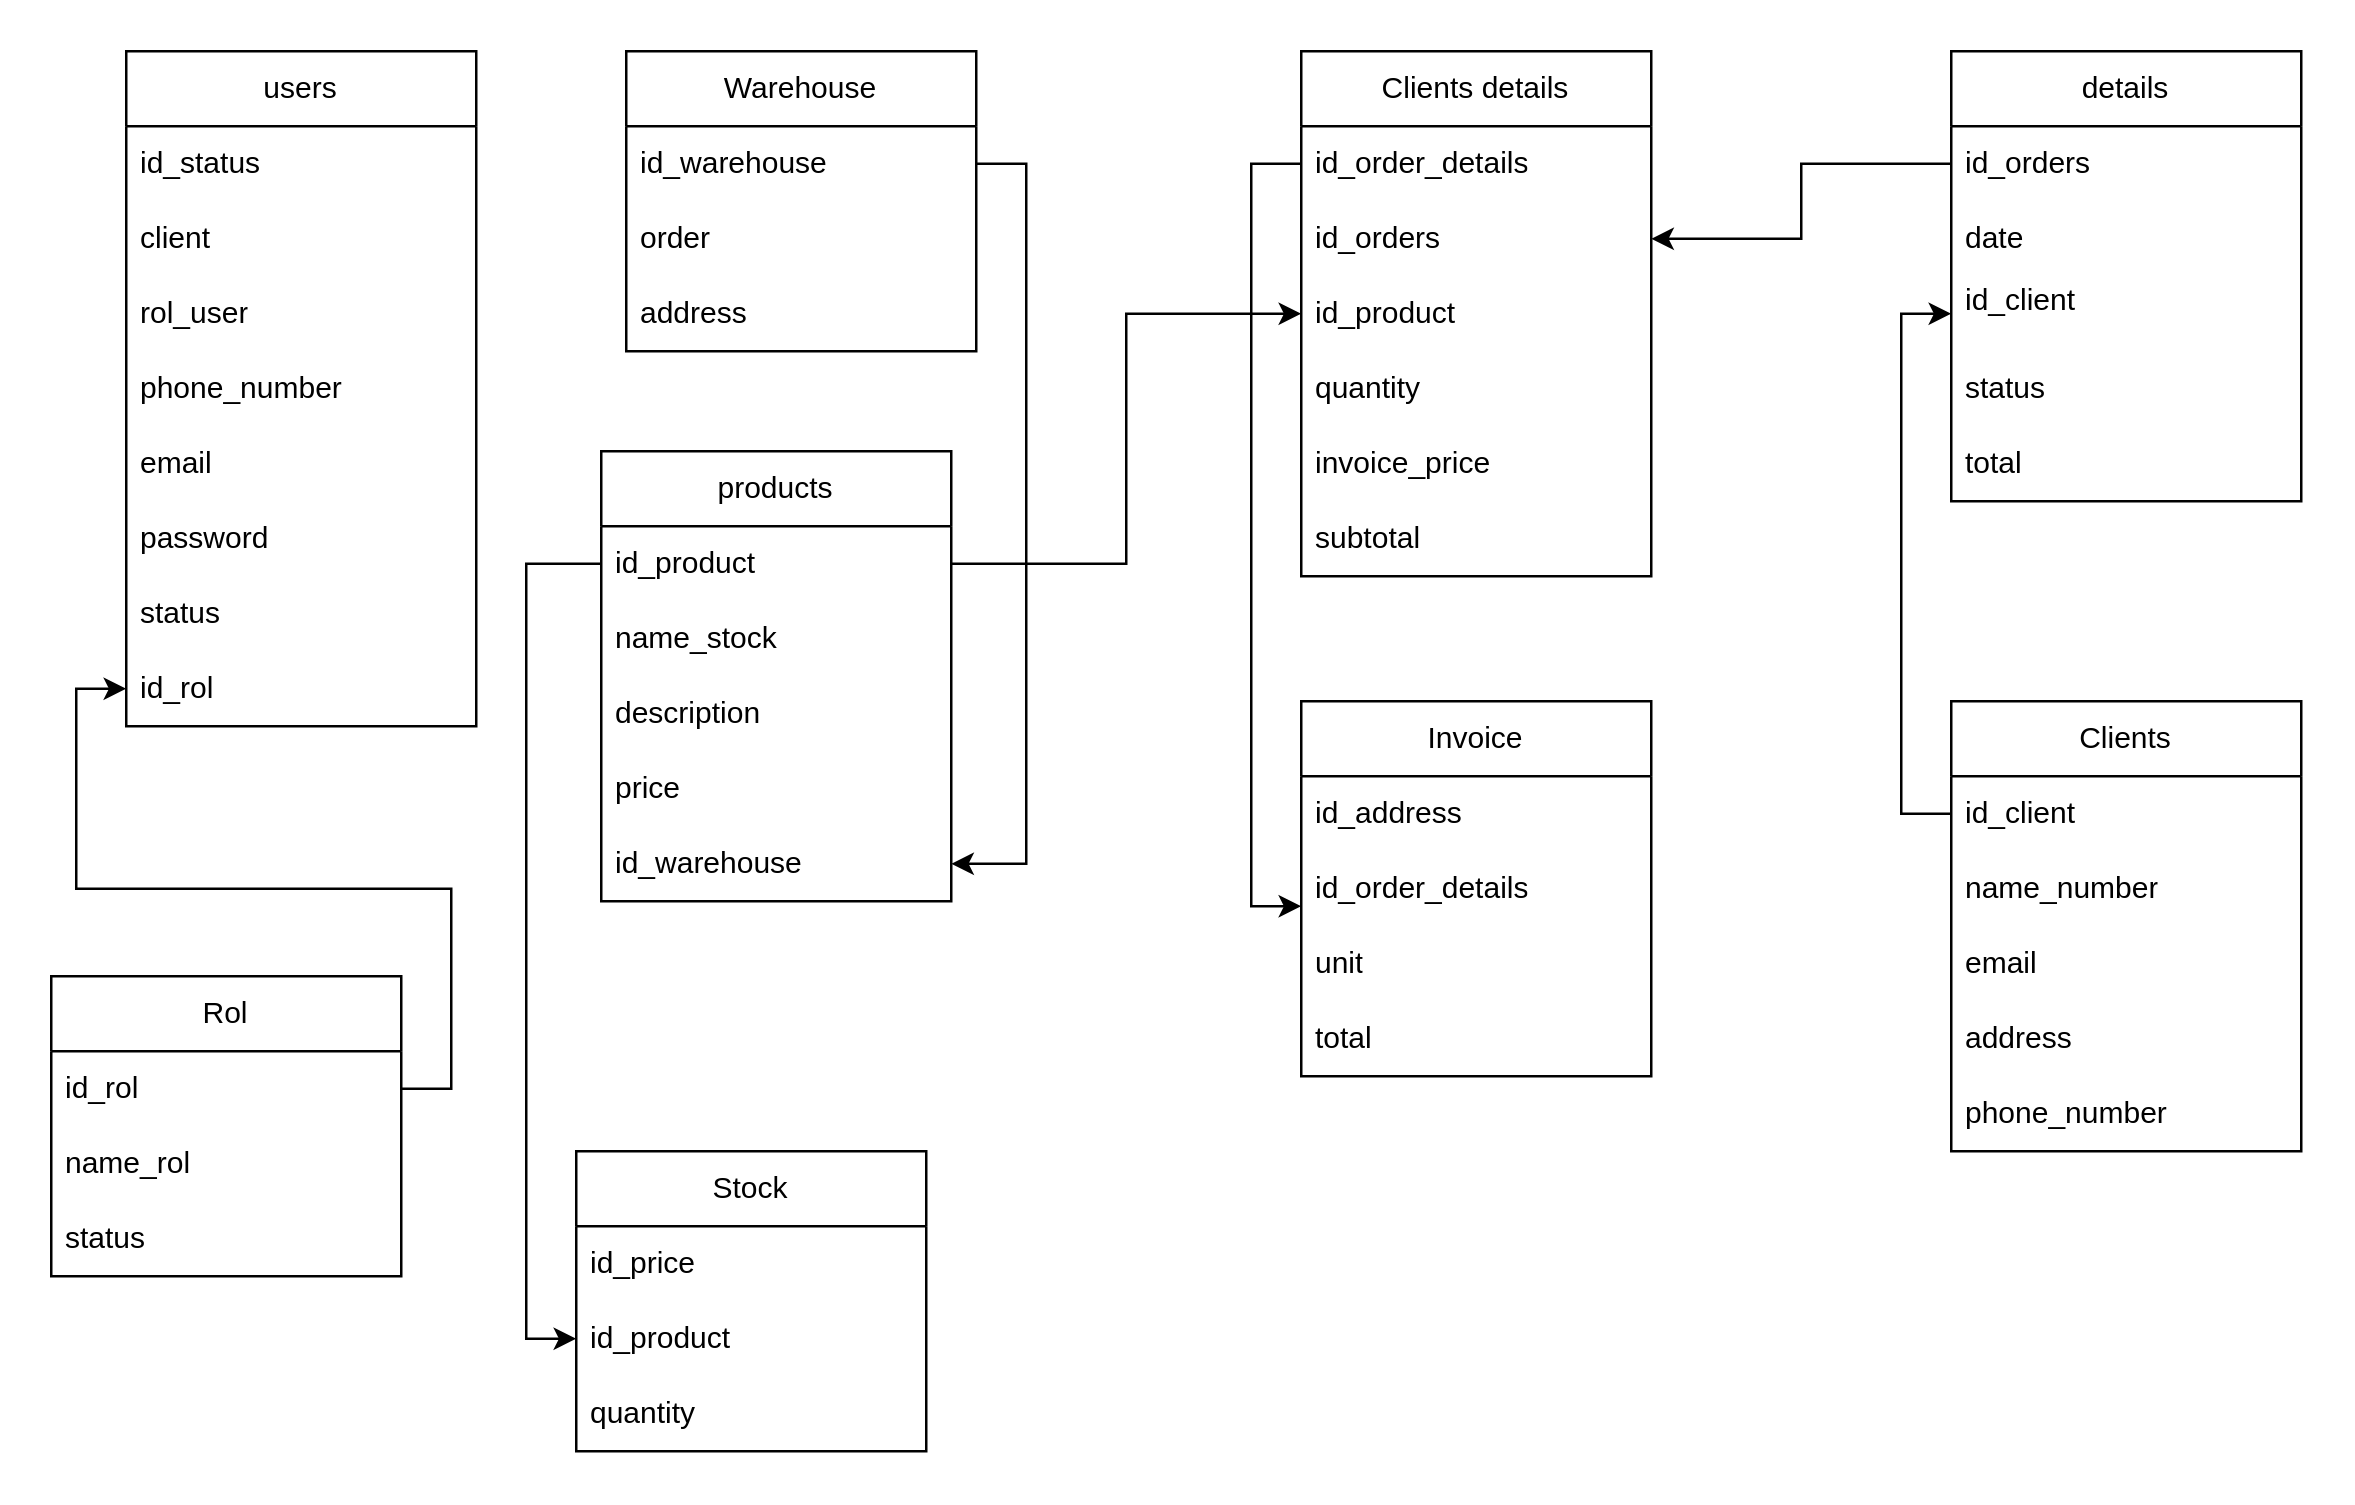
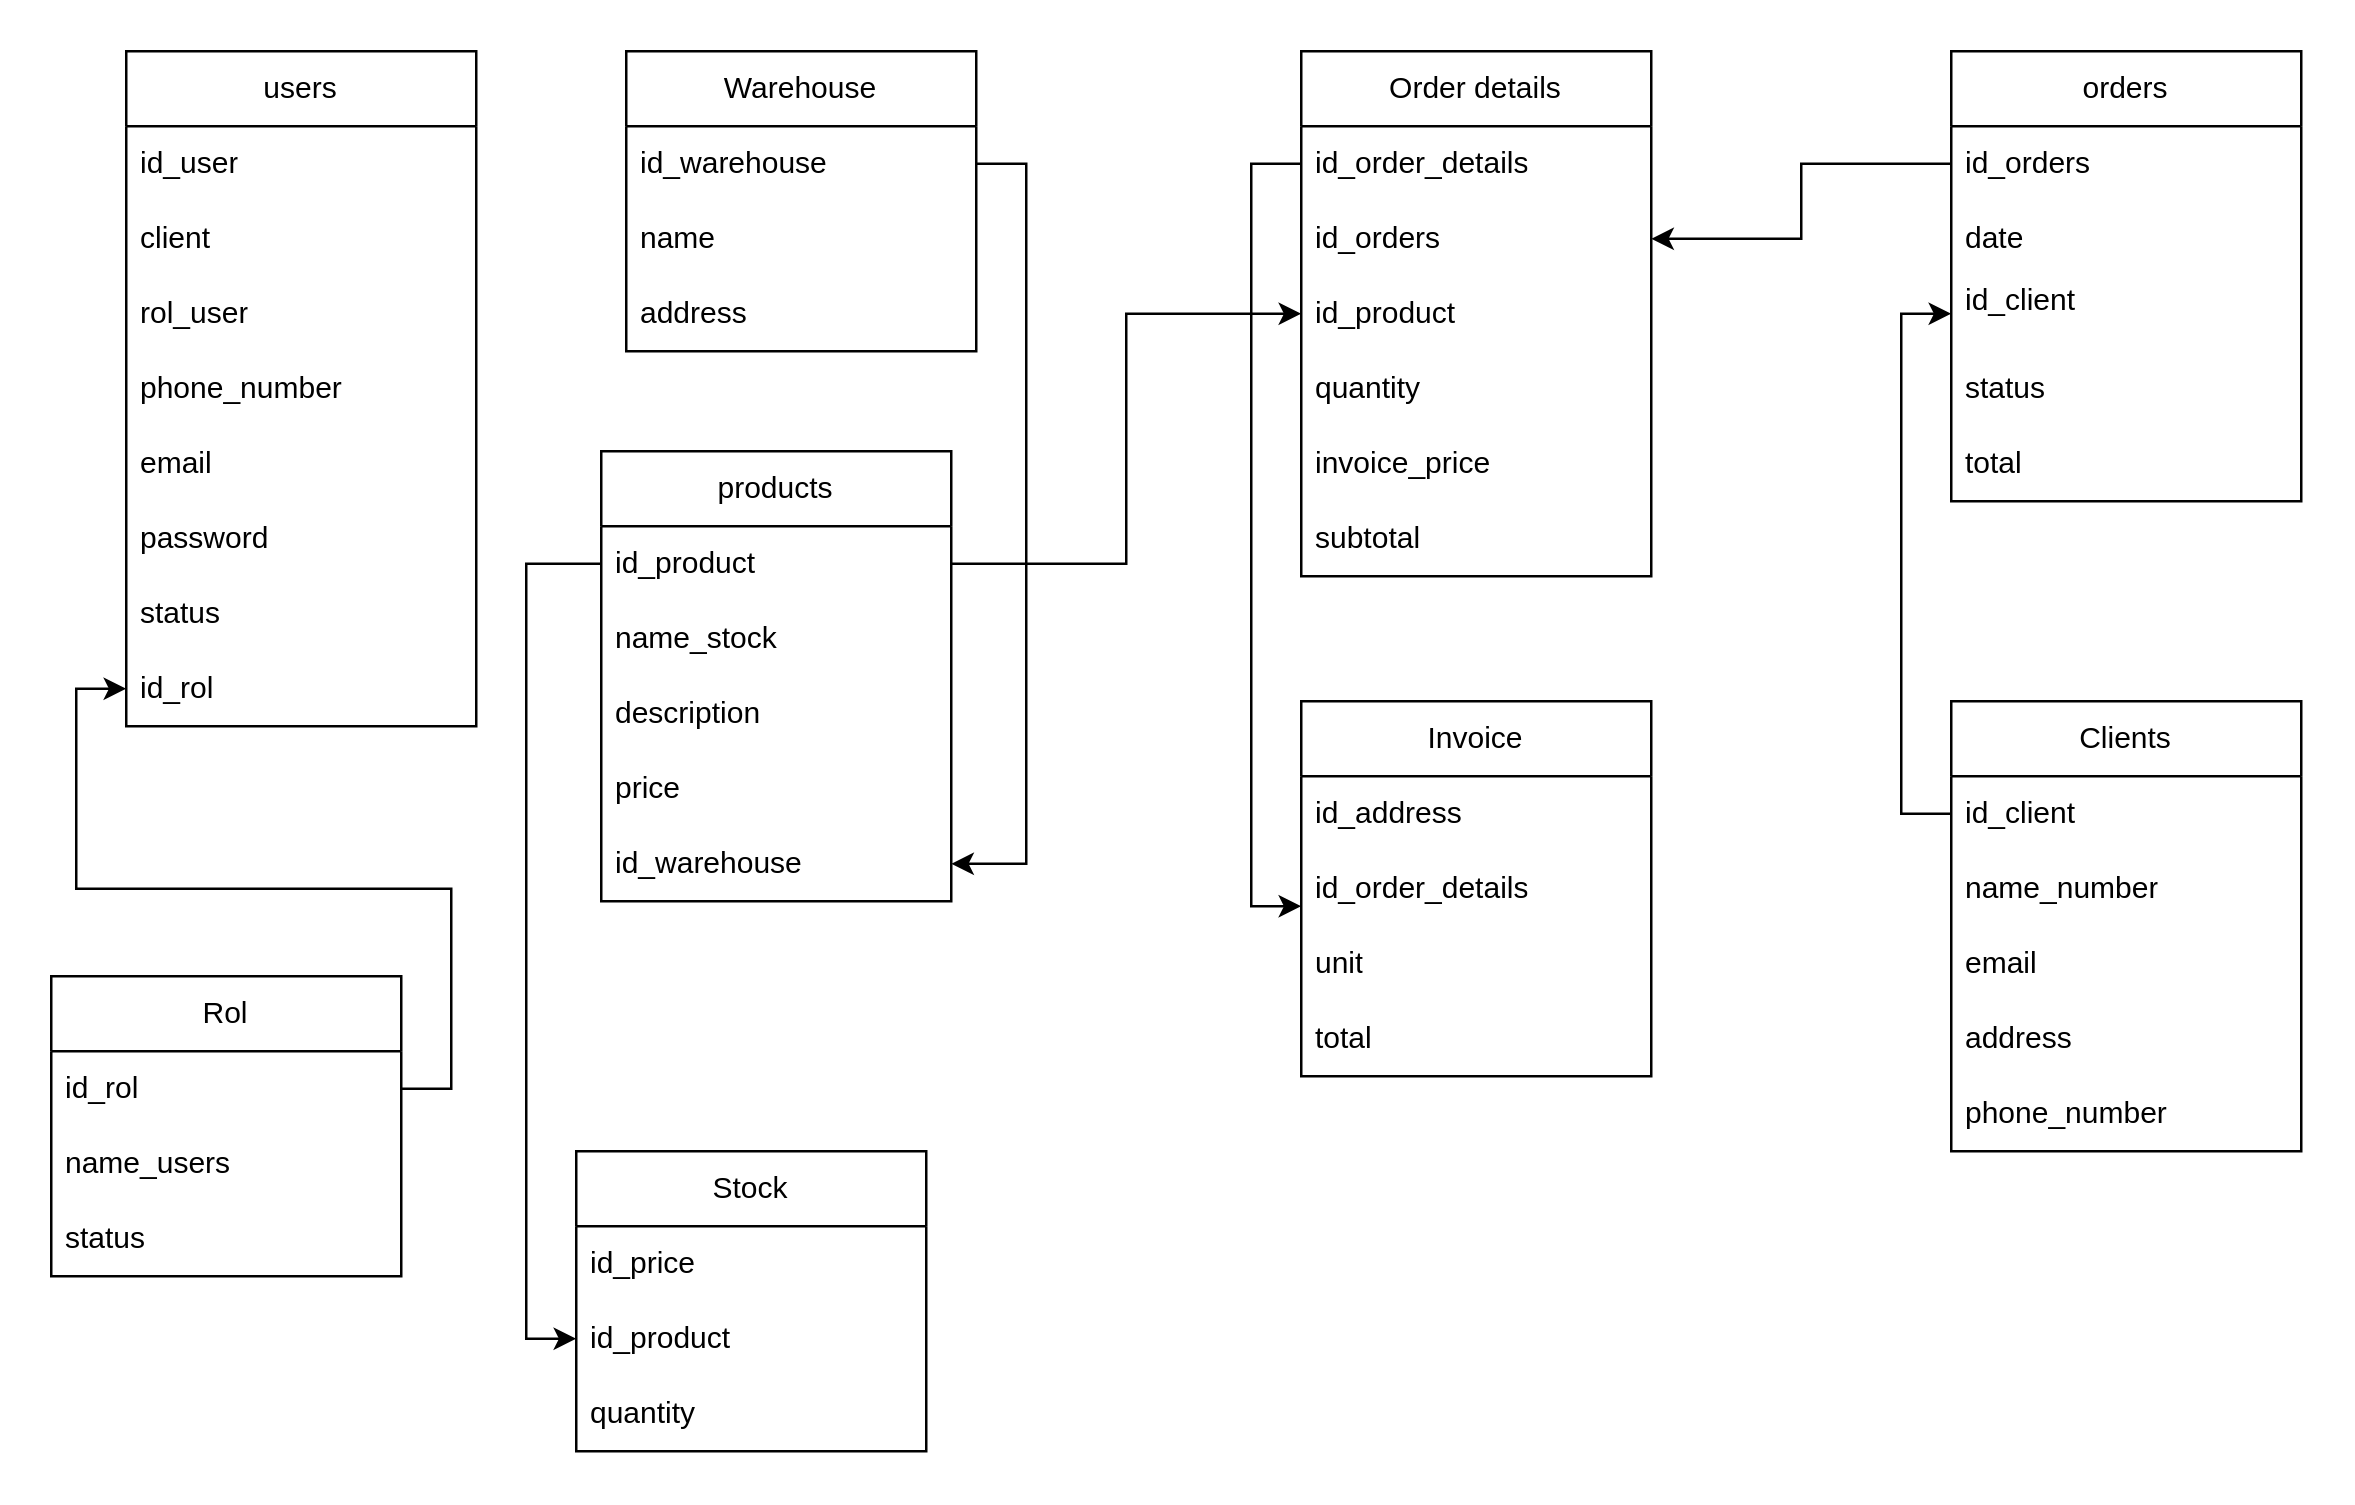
node "Clients details": label "Clients details" -> "Order details"
node "details": label "details" -> "orders"
node "id_status": label "id_status" -> "id_user"
node "order": label "order" -> "name"
node "name_rol": label "name_rol" -> "name_users"
